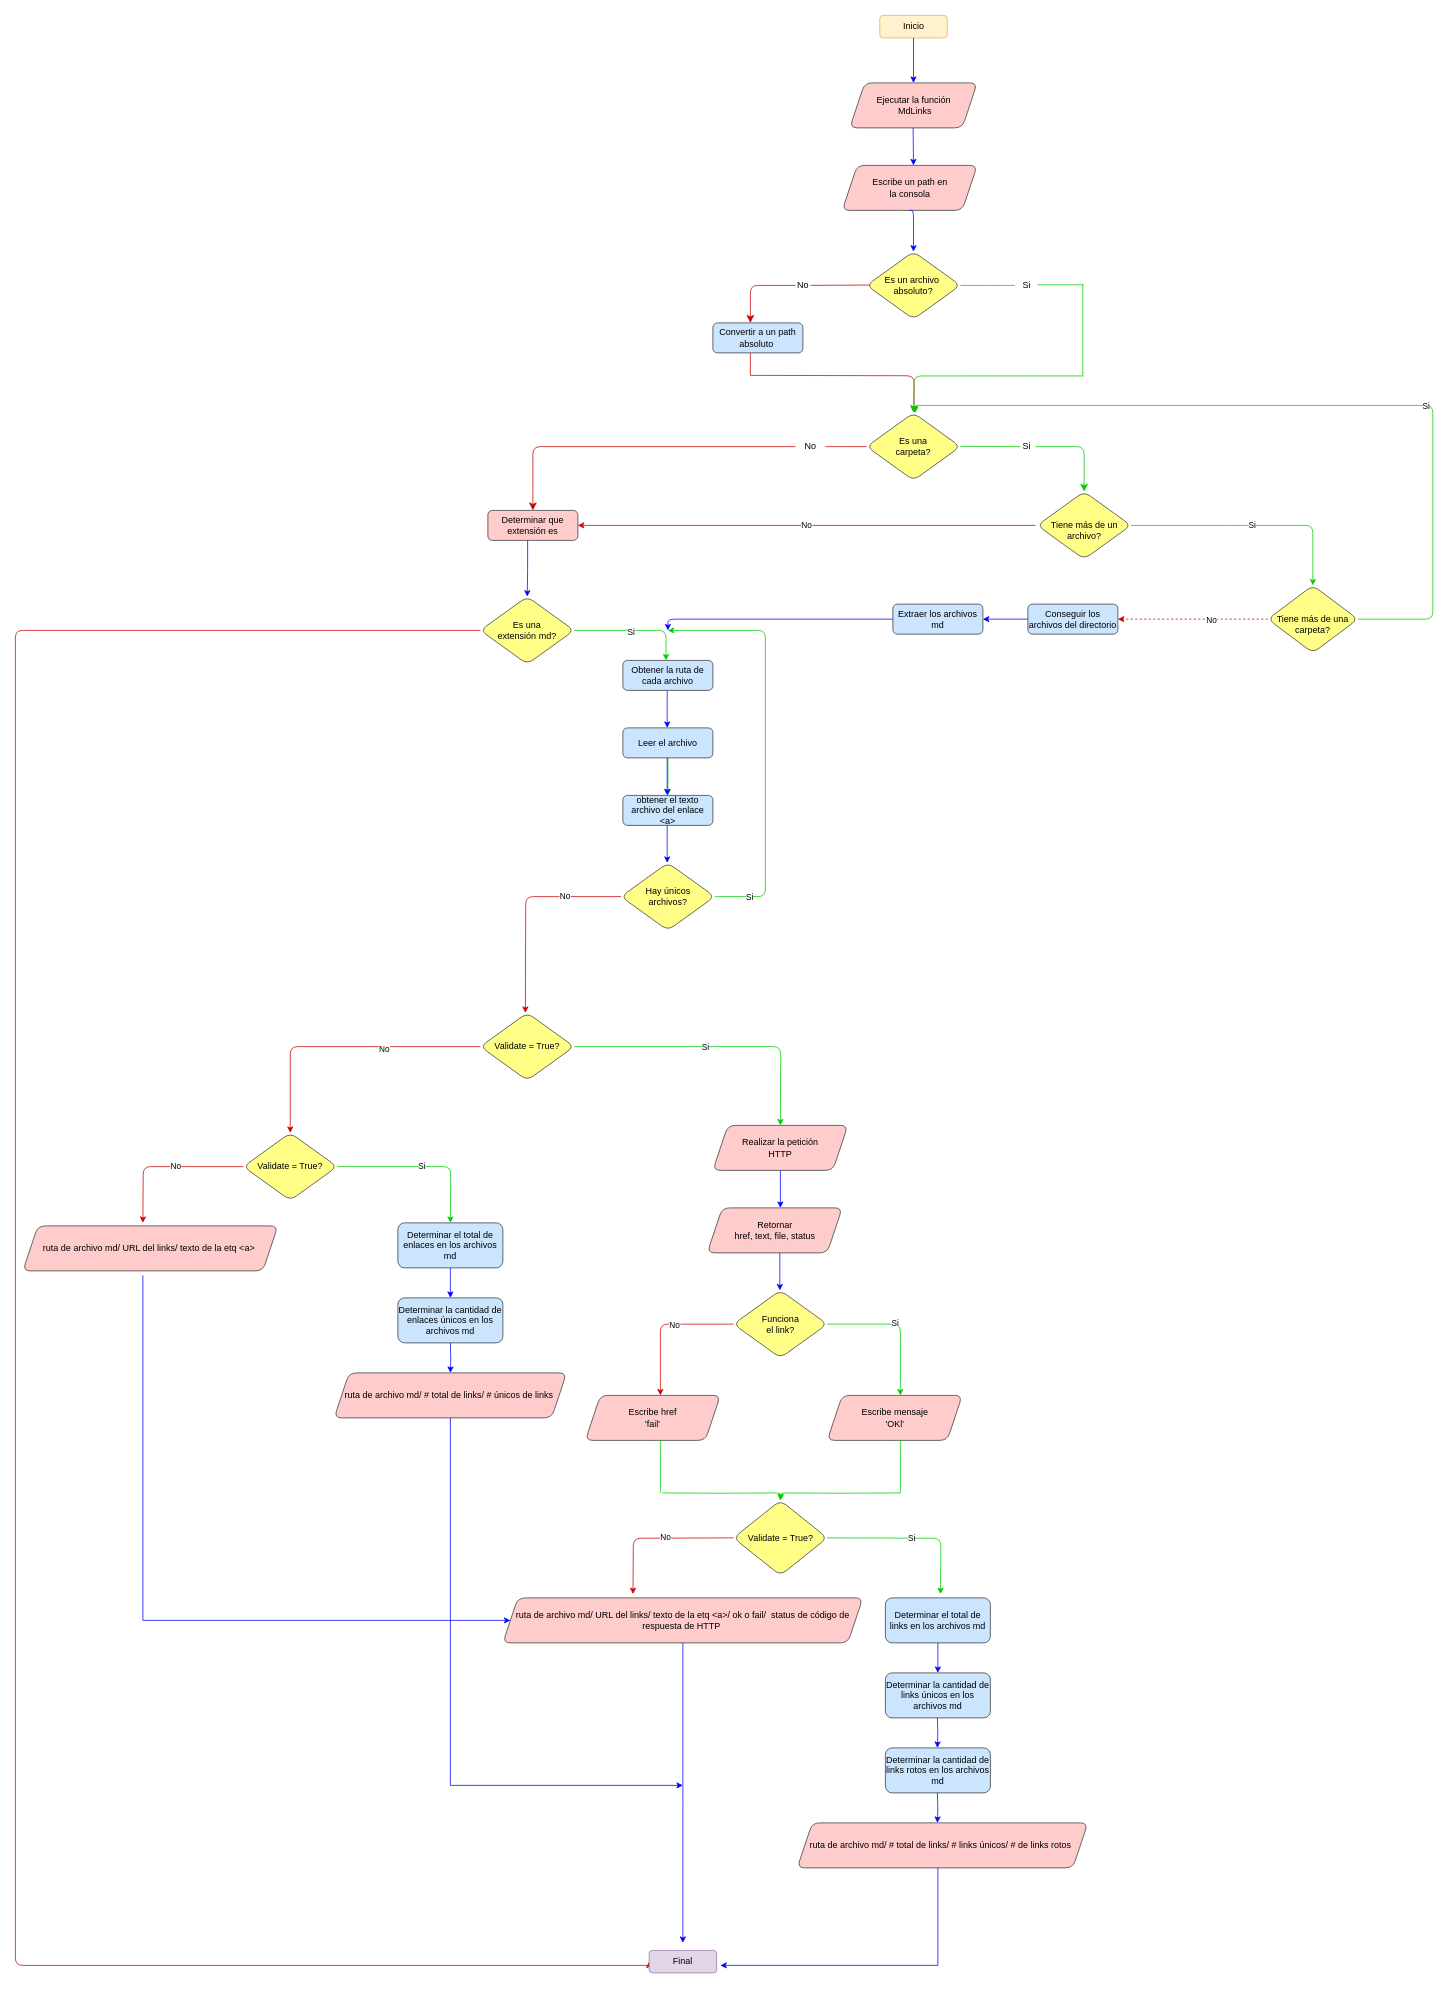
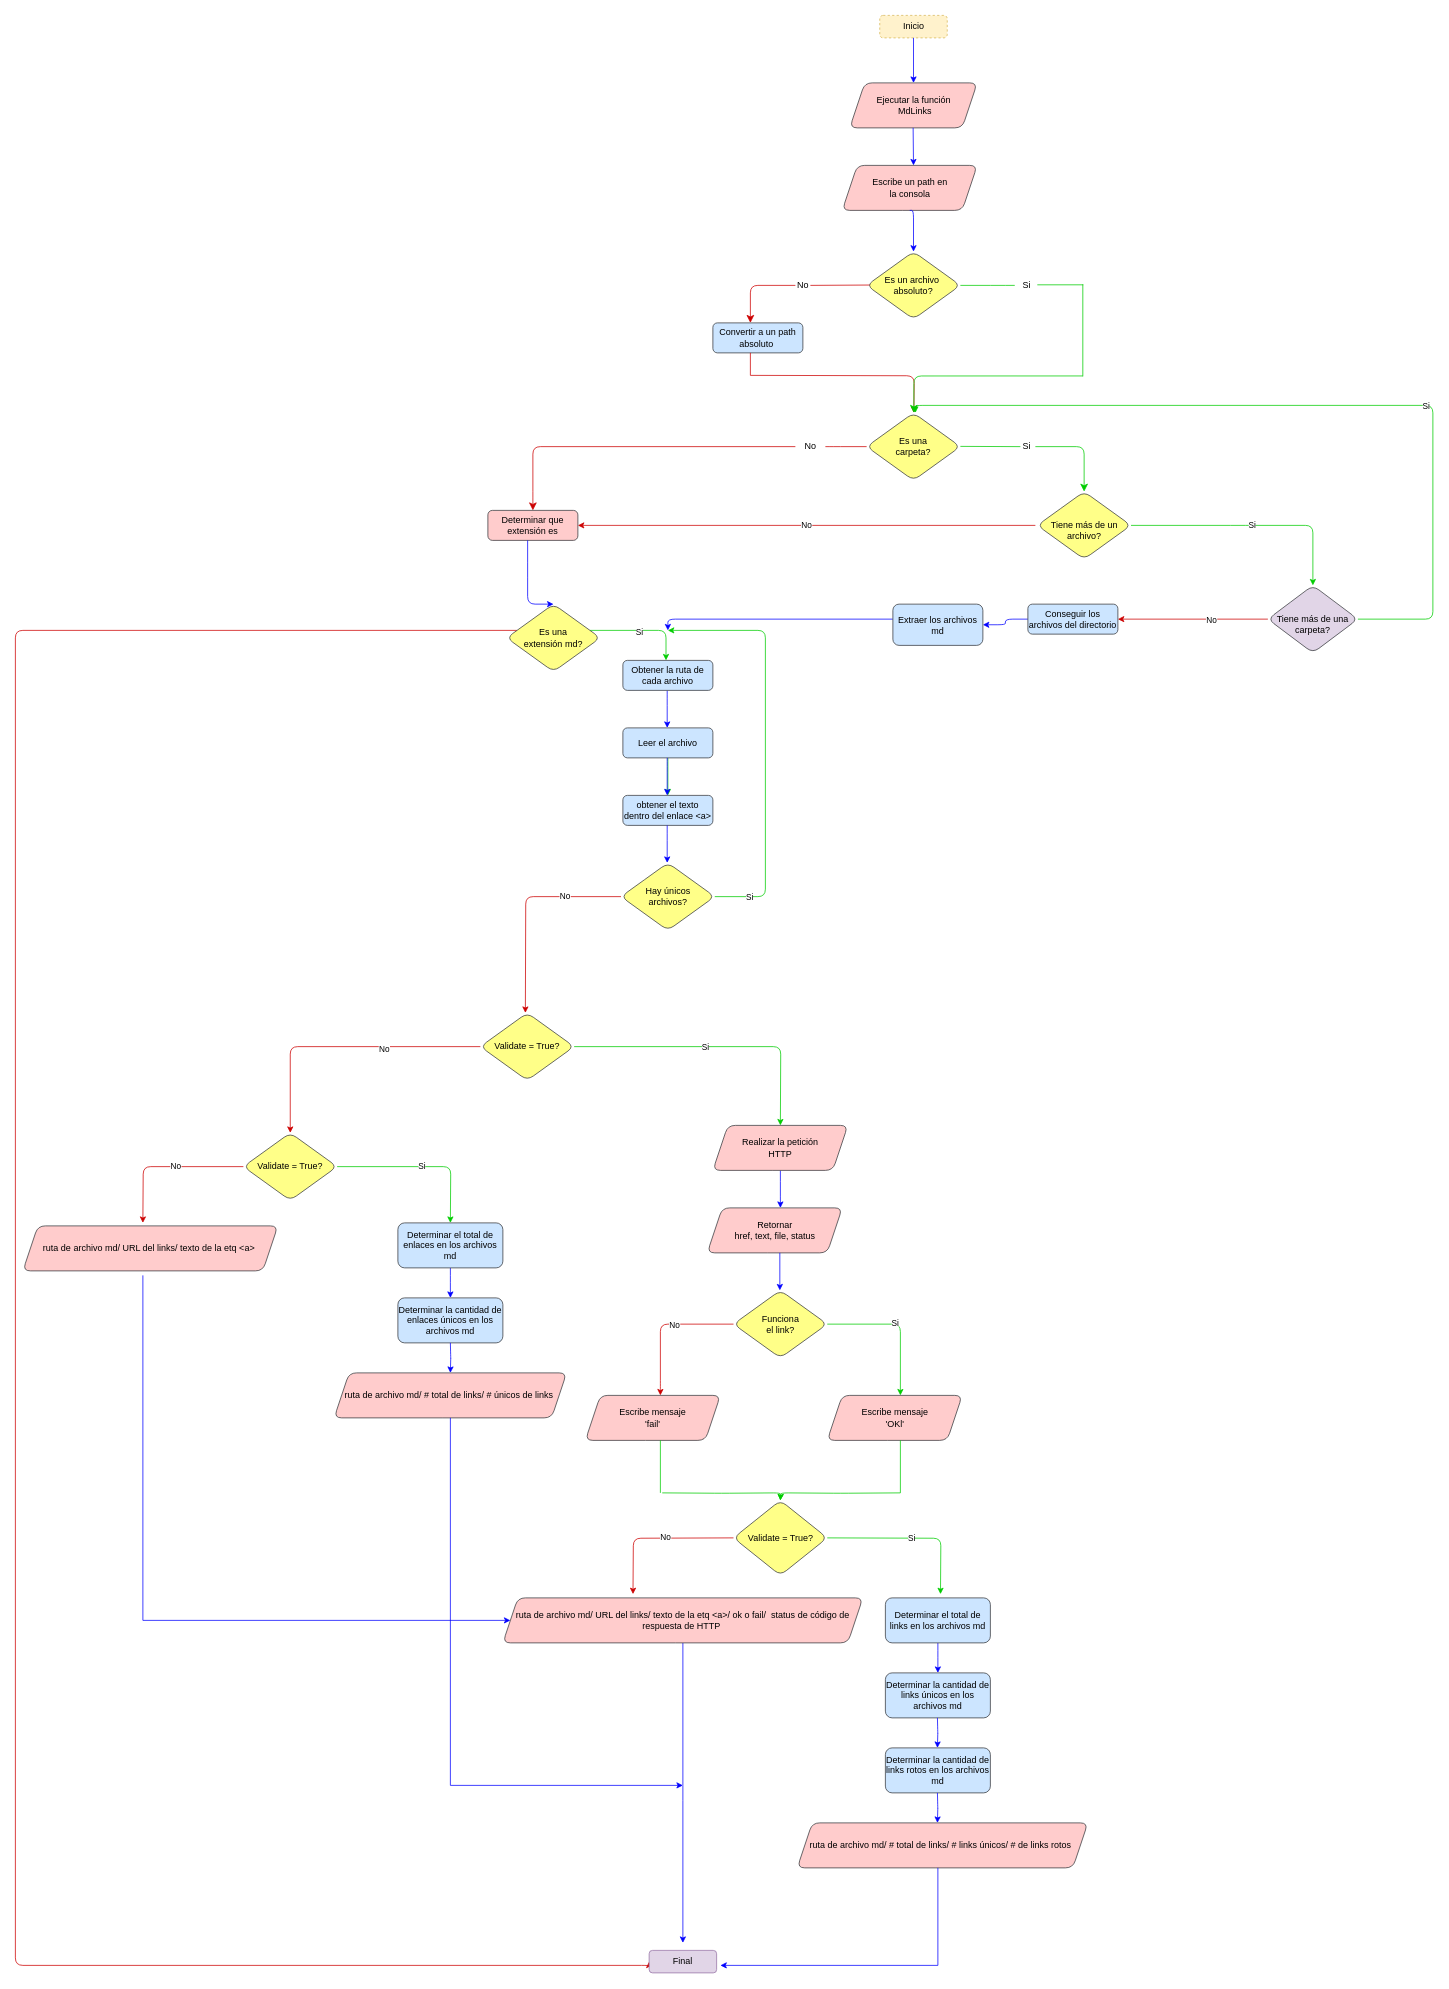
node "Inicio": style solid -> dashed
node "Extraer los archivos md": size 90x30 -> 90x41
edge "Tiene más de una carpeta?" -> "Conseguir los archivos del directorio": style dashed -> solid
node "Tiene más de una carpeta?": fillcolor #ffff88 -> #e1d5e7
node "Es una extensión md?": moved (527, 630) -> (554, 638)
node "obtener el texto archivo del enlace <a>": label "obtener el texto archivo del enlace <a>" -> "obtener el texto dentro del enlace <a>"
node "Escribe href 'fail'": label "Escribe href 'fail'" -> "Escribe mensaje 'fail'"
